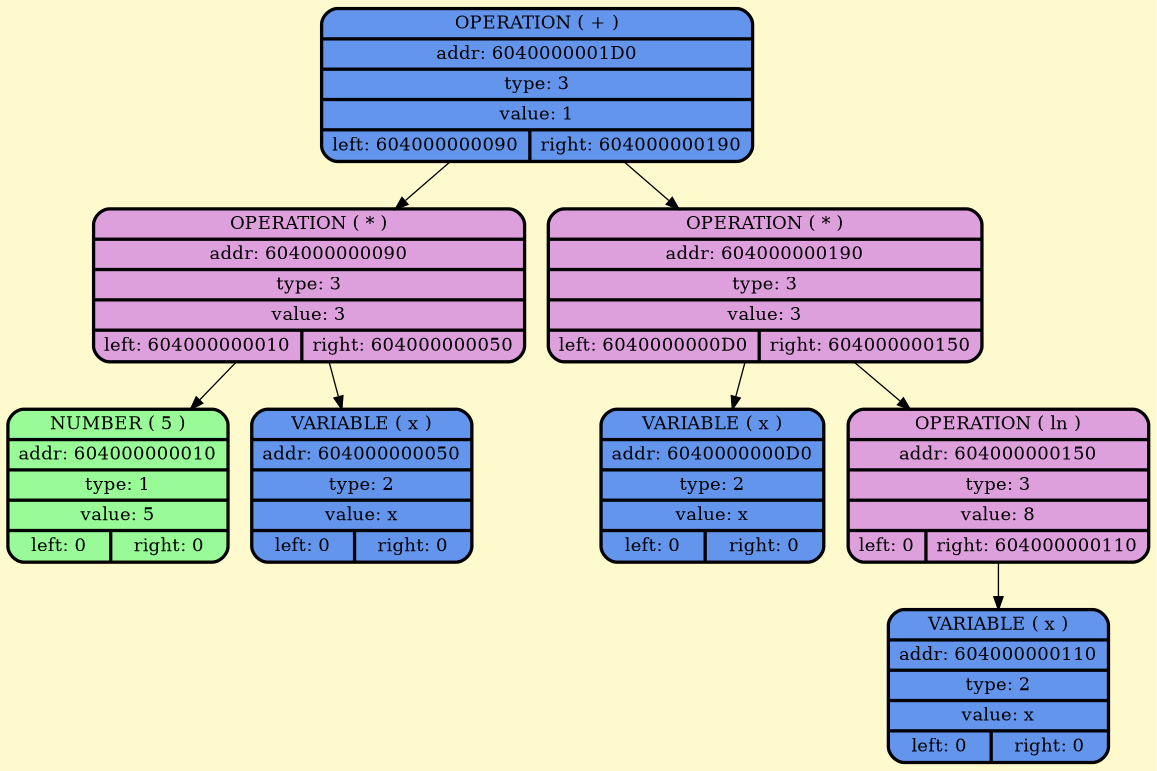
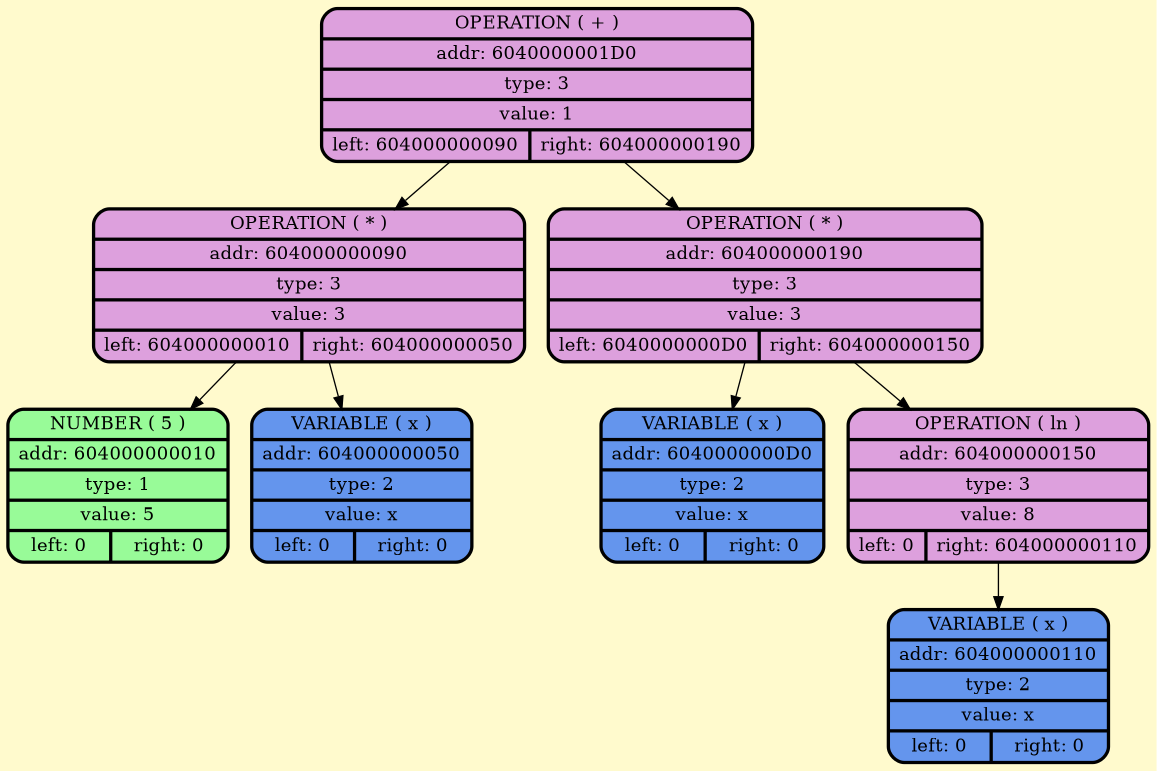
node "OPERATION ( + )": fillcolor cornflowerblue -> plum
